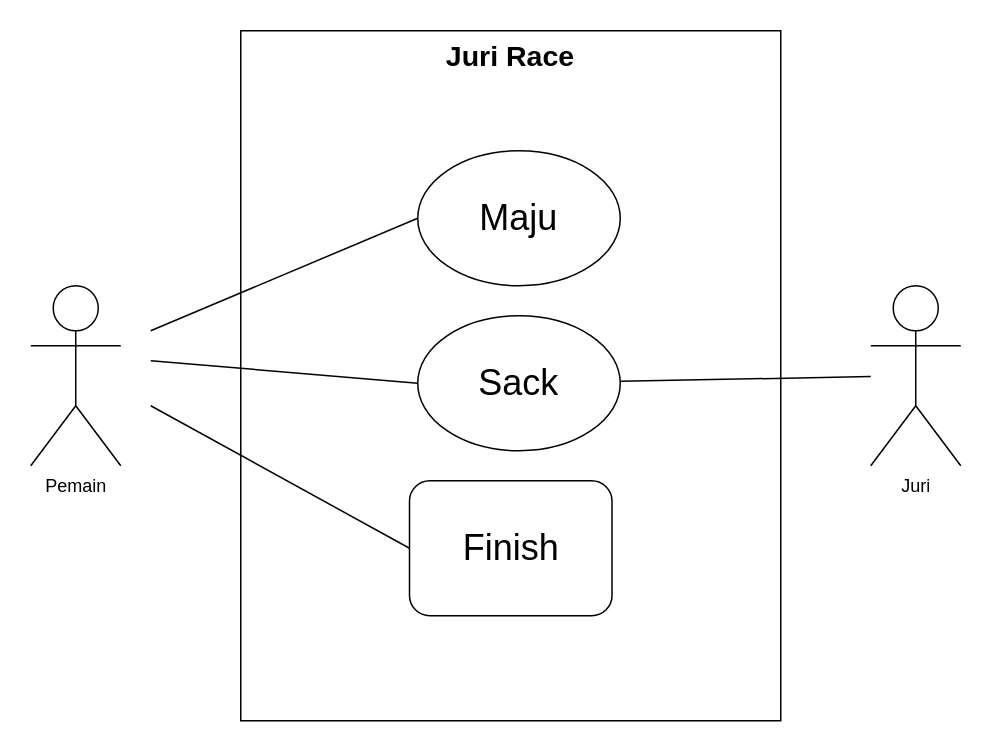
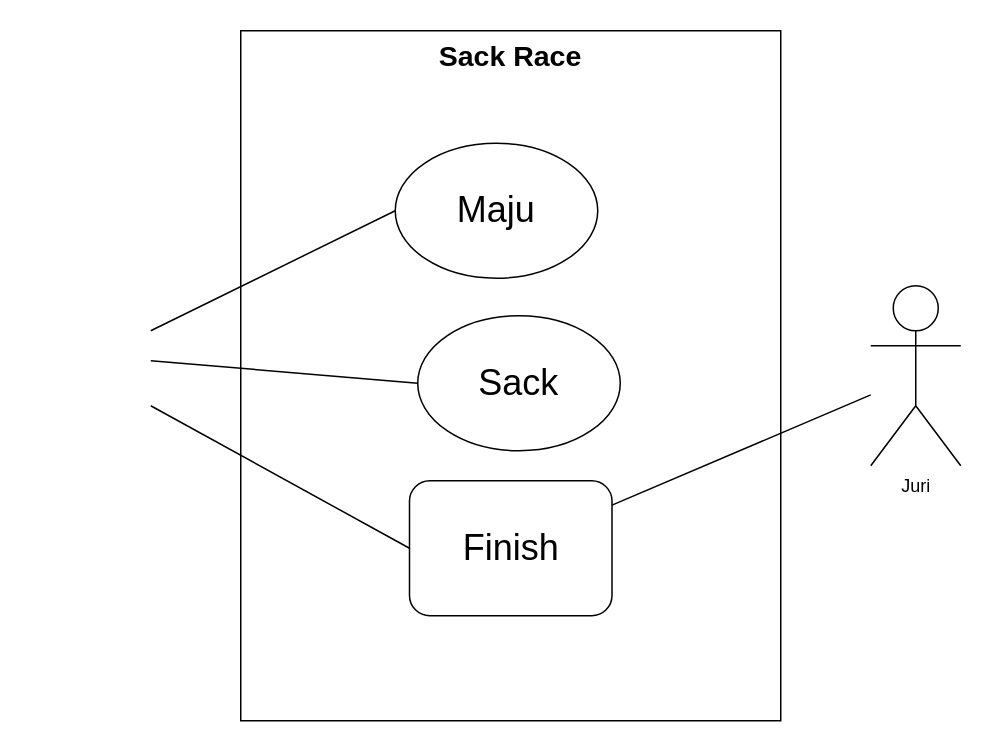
node "Juri Race": label "Juri Race" -> "Sack Race"
node "Maju": moved (519, 218) -> (497, 211)
node "Pemain": removed
edge "Juri" -- "Sack": now "Juri" -- "Finish"
